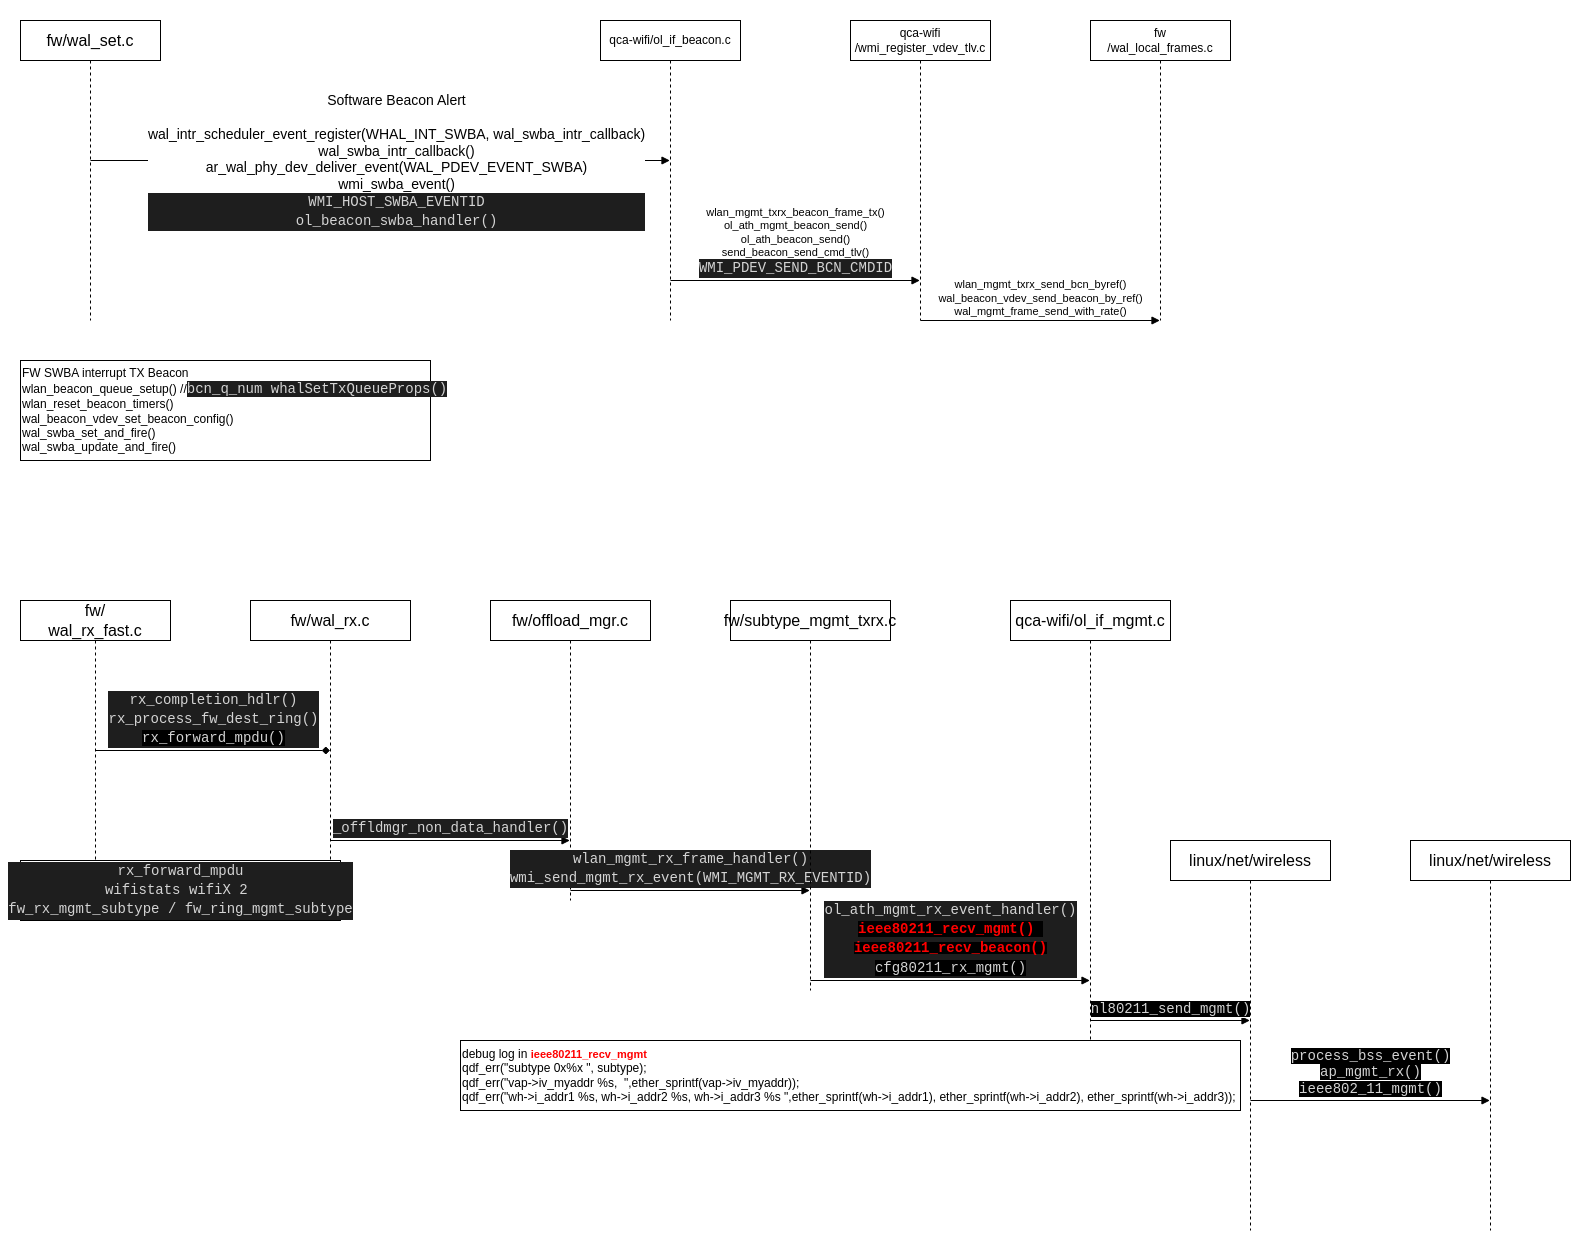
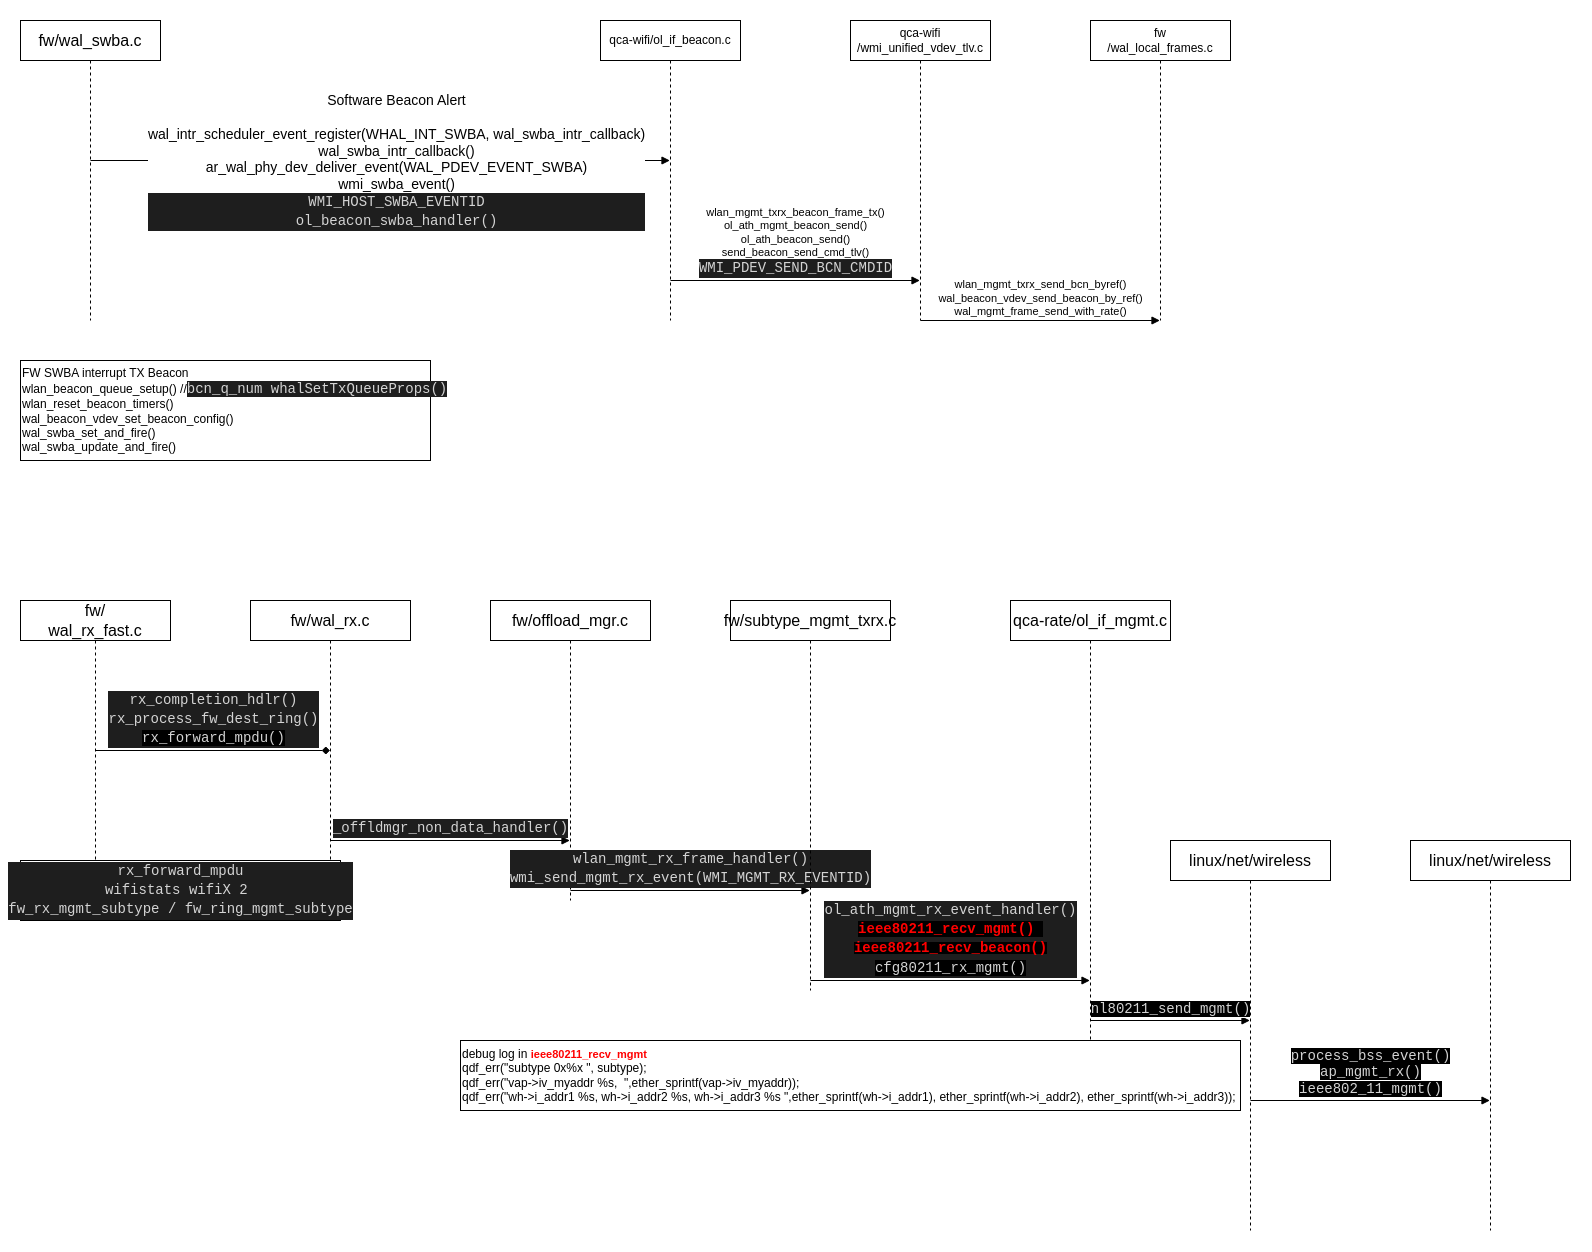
node "fw/wal_set.c": label "fw/wal_set.c" -> "fw/wal_swba.c"
node "qca-wifi /wmi_register_vdev_tlv.c": label "qca-wifi /wmi_register_vdev_tlv.c" -> "qca-wifi /wmi_unified_vdev_tlv.c"
node "qca-wifi/ol_if_mgmt.c": label "qca-wifi/ol_if_mgmt.c" -> "qca-rate/ol_if_mgmt.c"
